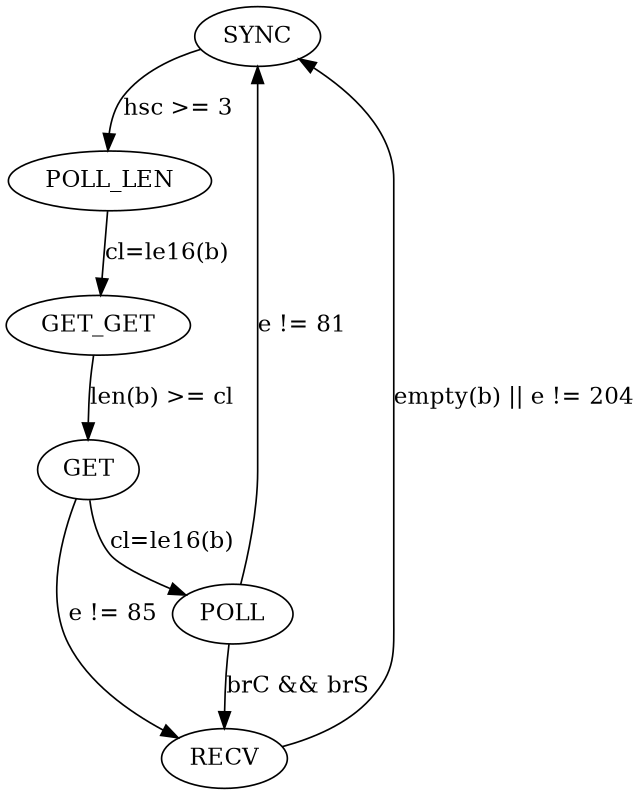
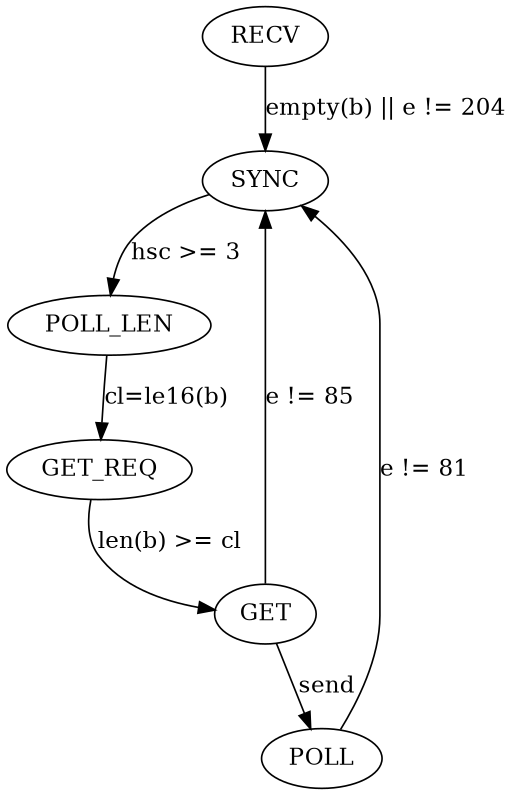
node "GET_GET": label "GET_GET" -> "GET_REQ"
edge "GET" -> "POLL": label "cl=le16(b)" -> "send"
edge "GET" -> "RECV": now "GET" -> "SYNC"
edge "POLL" -> "RECV": removed, label "brC && brS"
